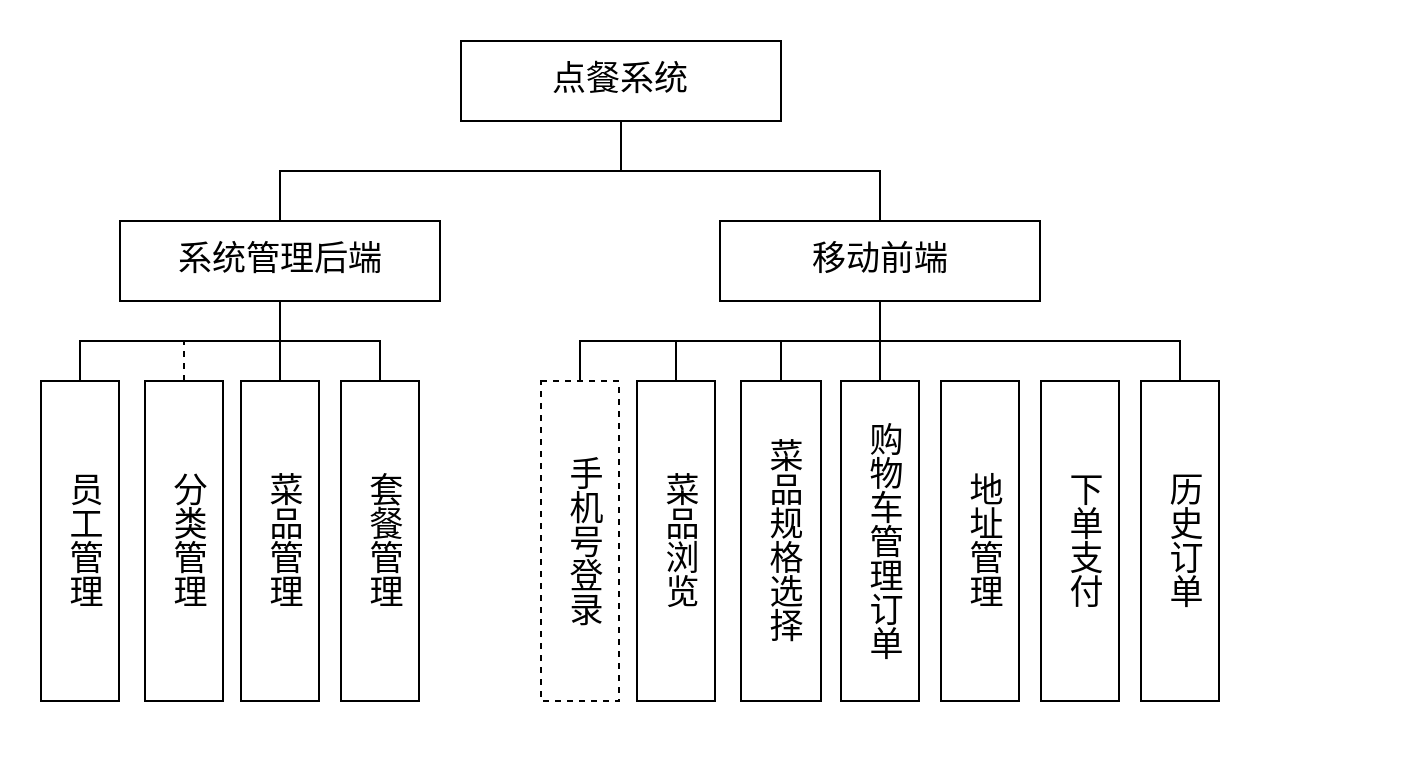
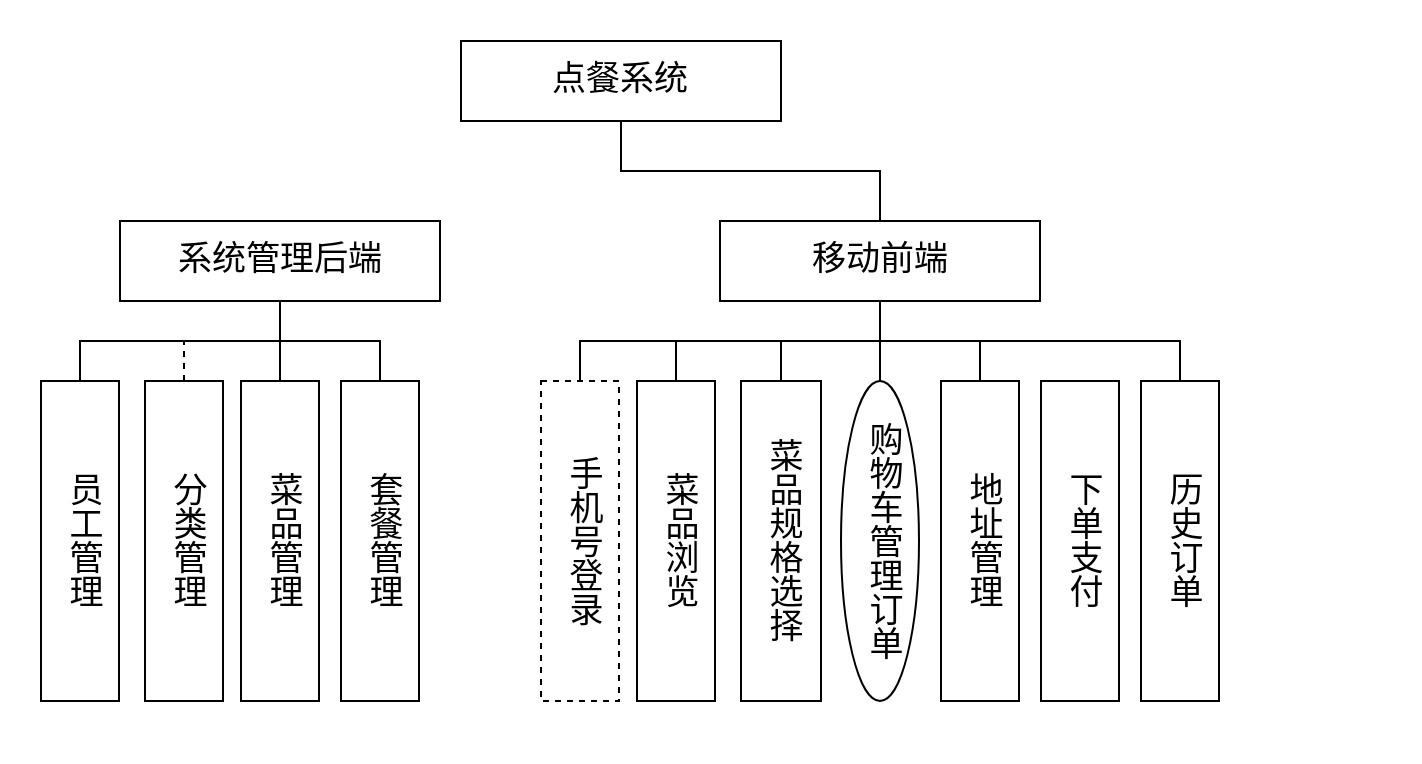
edge "点餐系统" -- "系统管理后端": removed
edge "移动前端" -- "地址管理": added
node "购物车管理订单": shape rectangle -> ellipse
